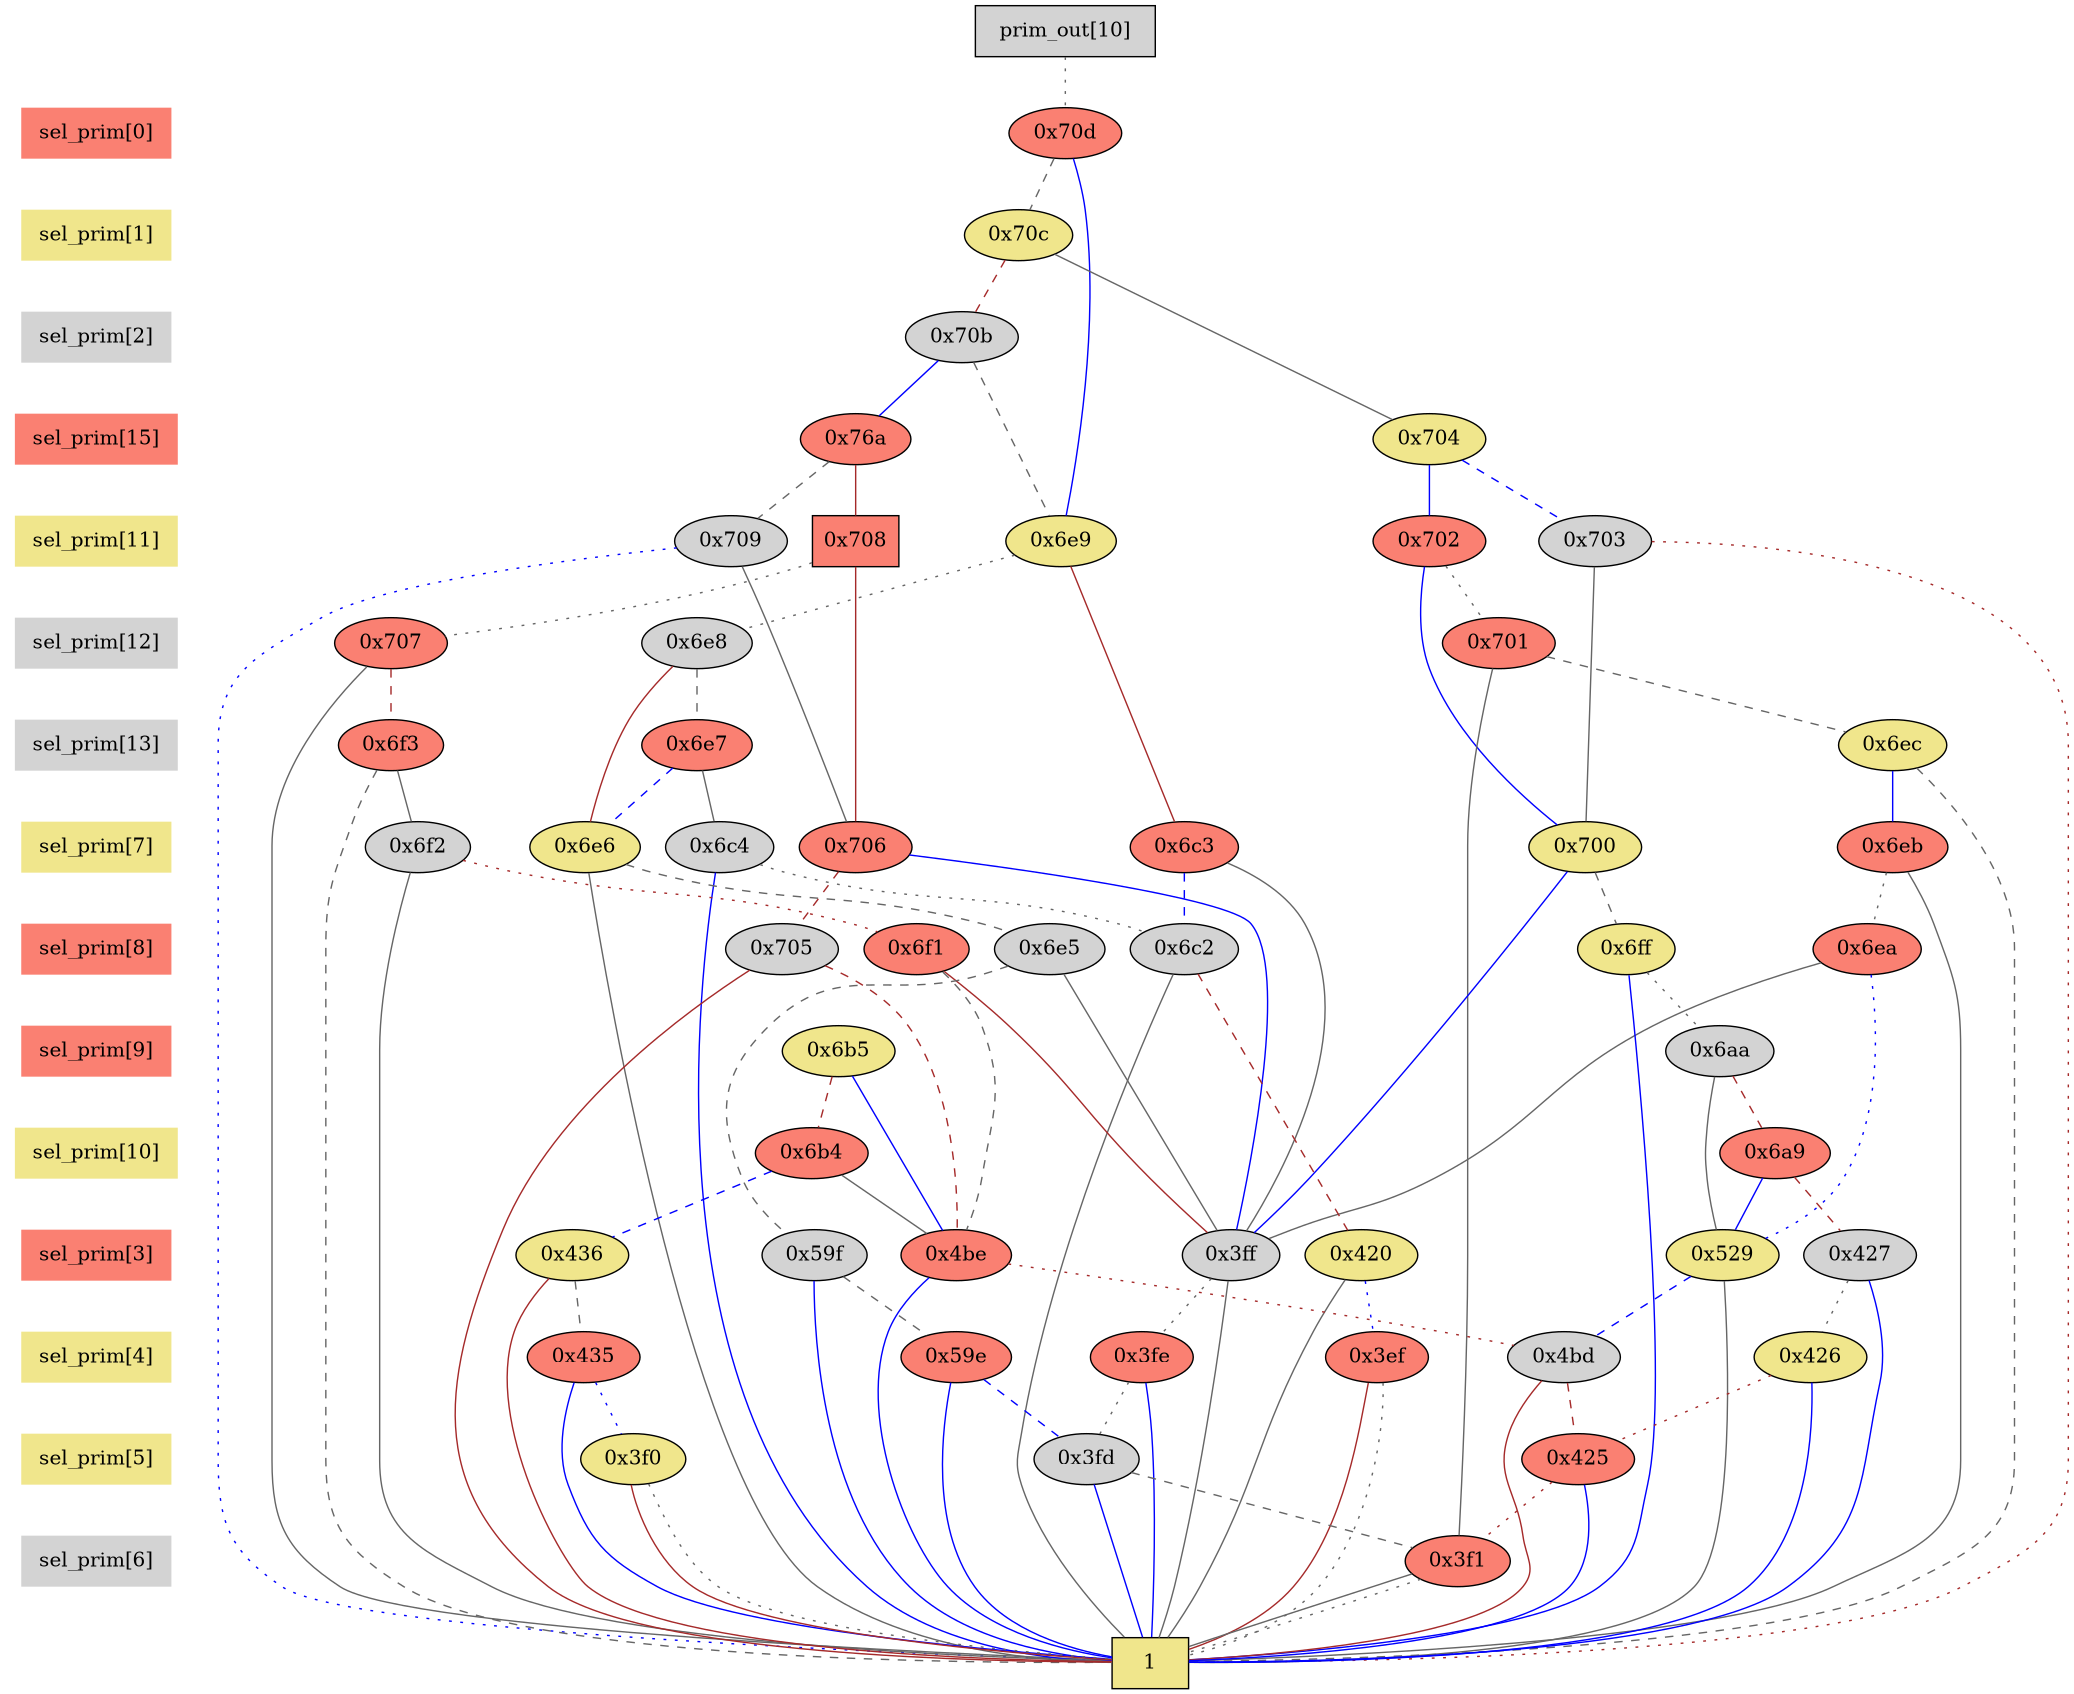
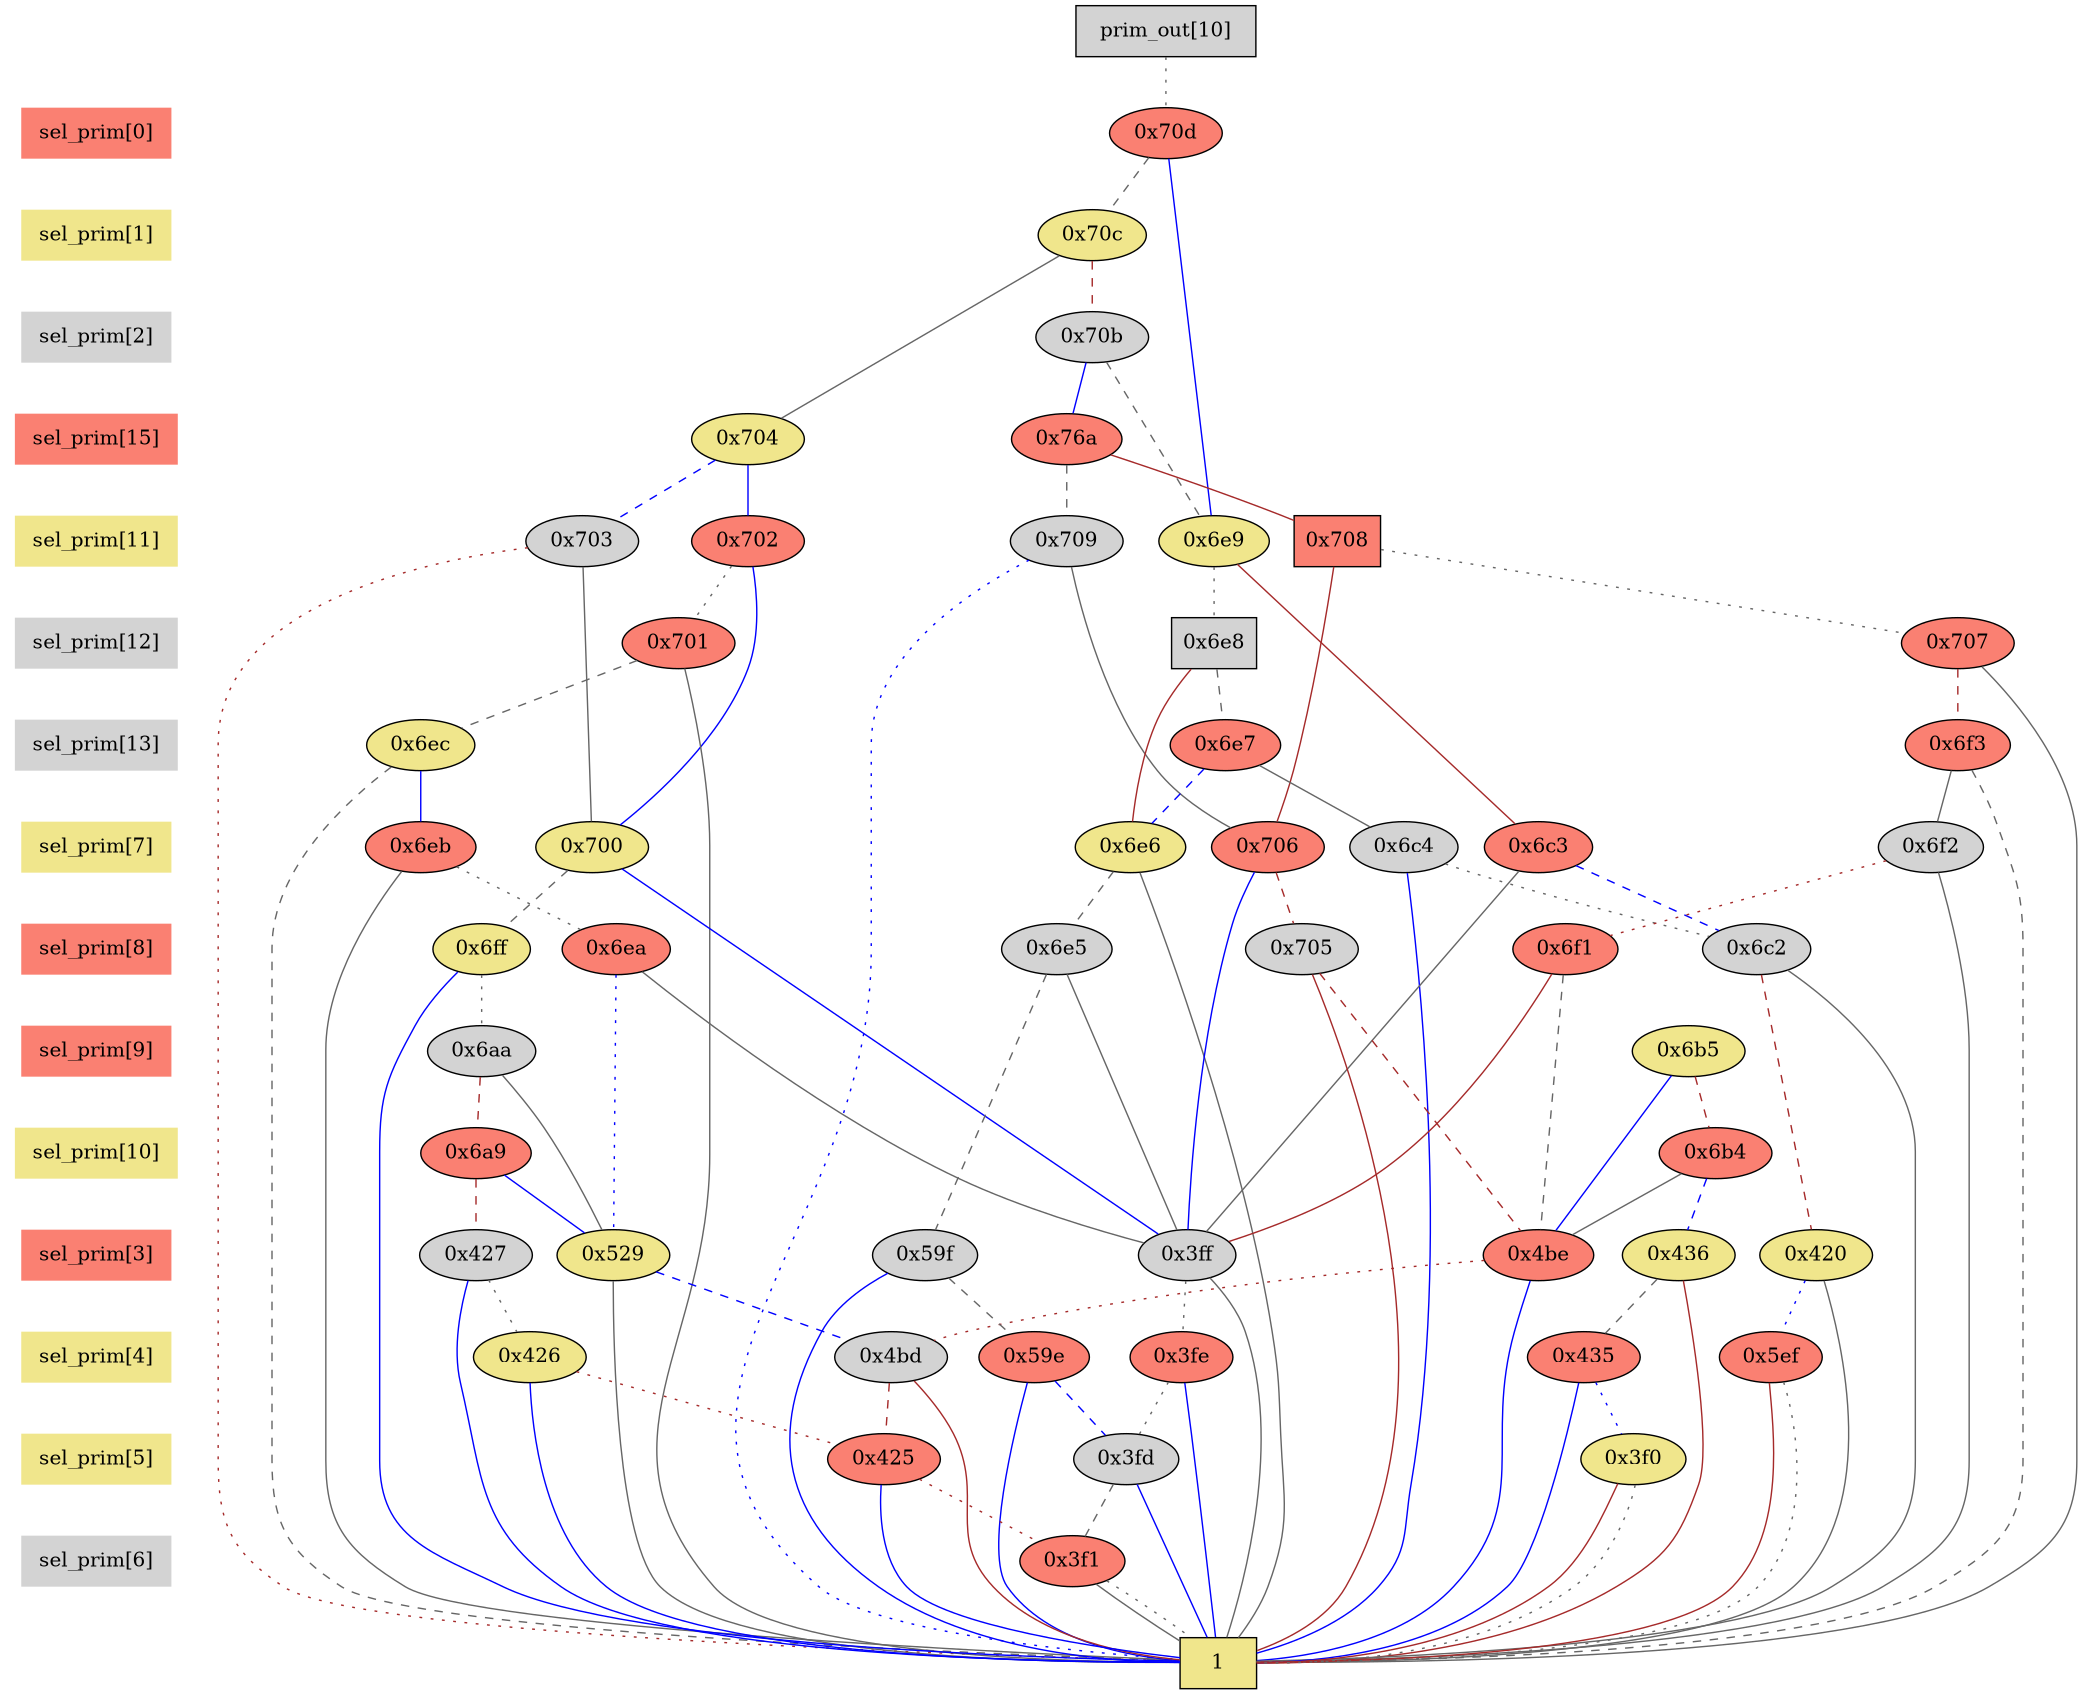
node "0x6e8": shape ellipse -> box
edge "0x701" -- "0x3f1": now "0x701" -- "1"
node "0x3ef": label "0x3ef" -> "0x5ef"
